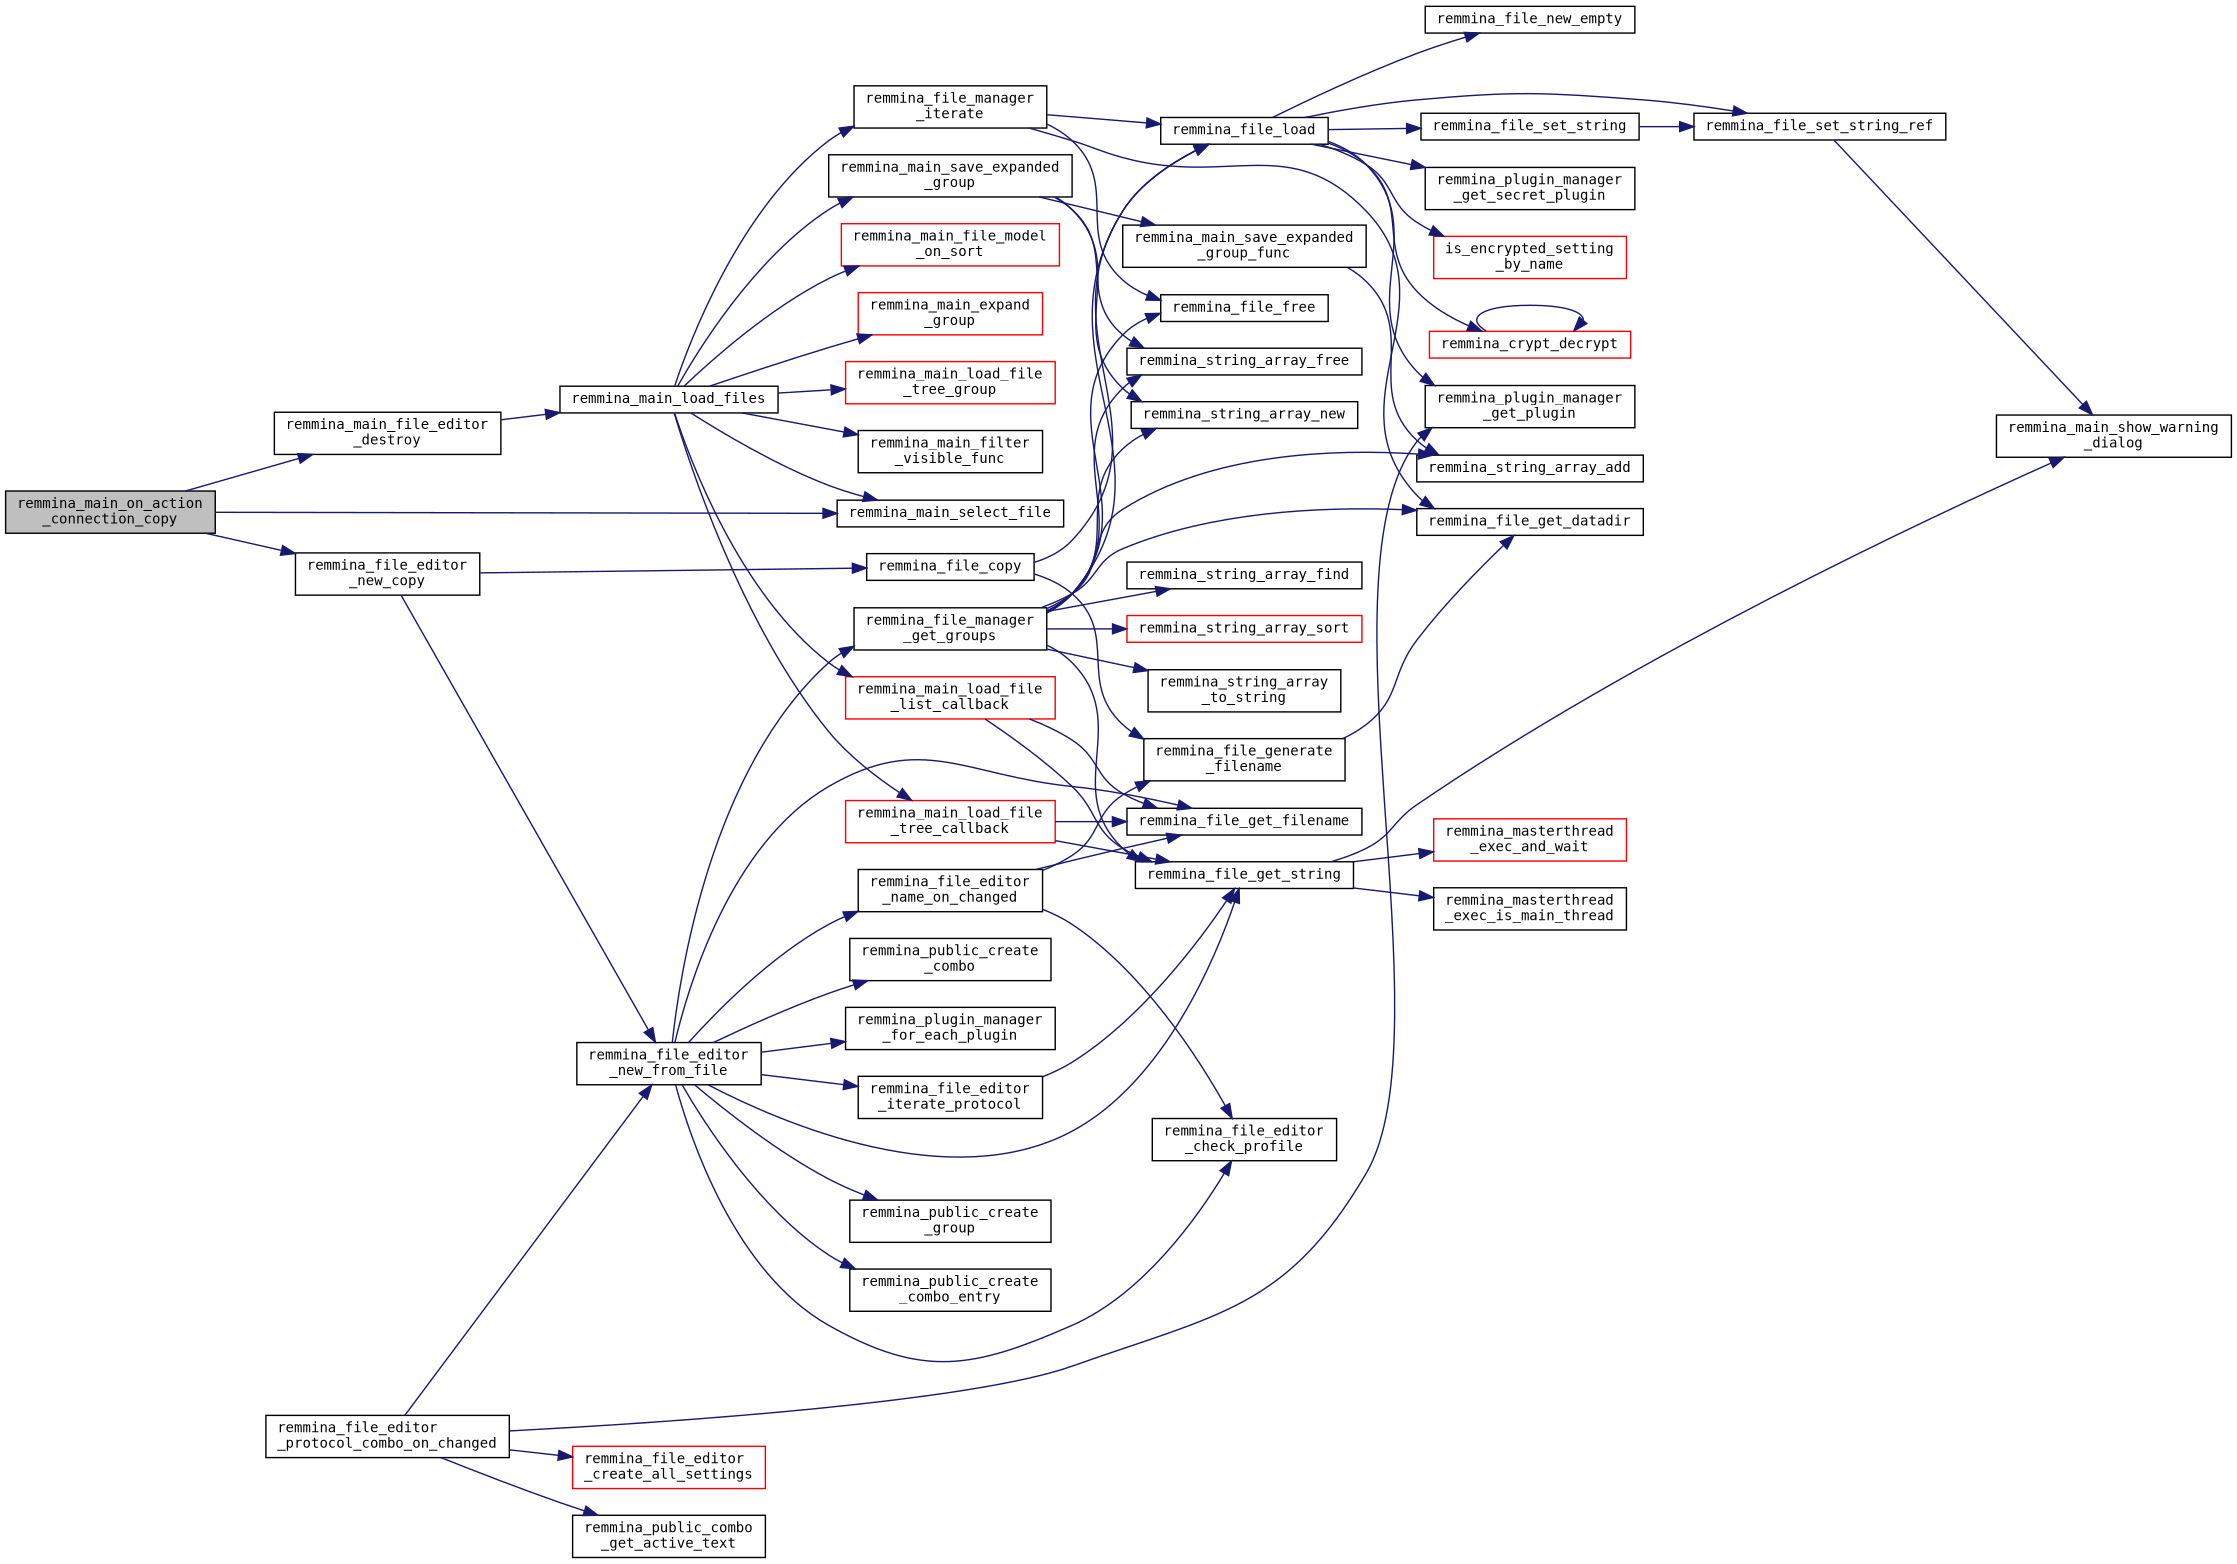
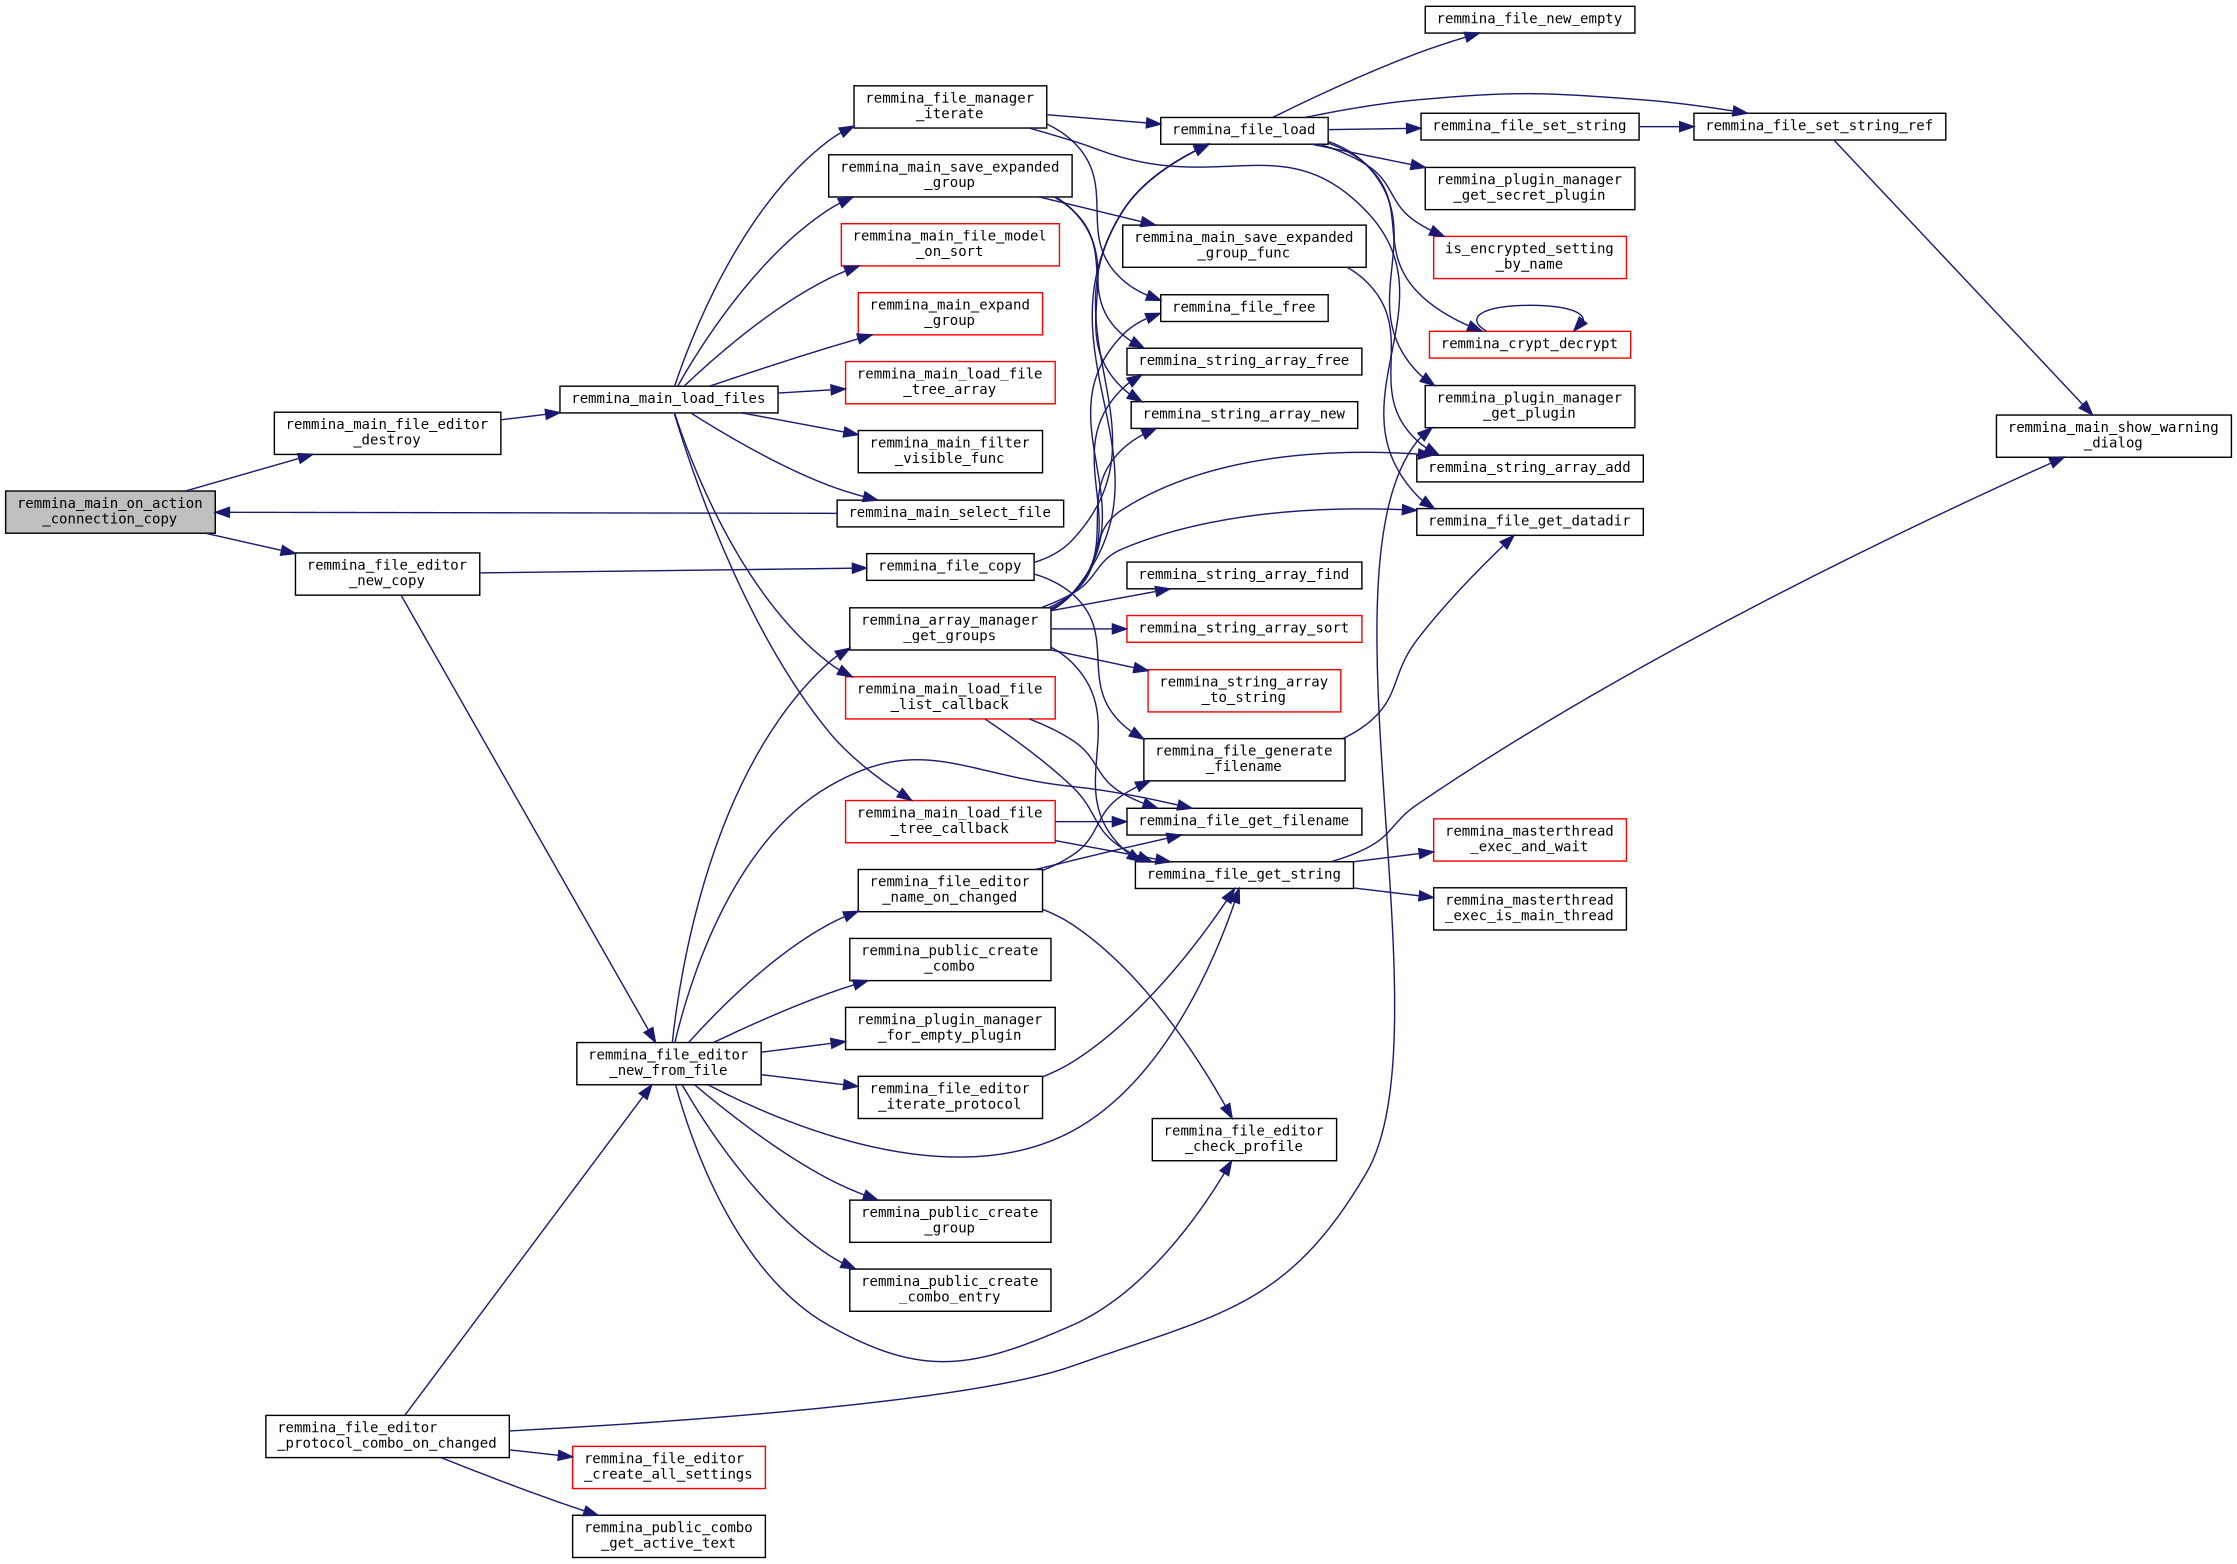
node "remmina_main_load_file _tree_group": label "remmina_main_load_file _tree_group" -> "remmina_main_load_file _tree_array"
edge "remmina_main_on_action _connection_copy" -> "remmina_main_select_file": reversed
node "remmina_file_manager _get_groups": label "remmina_file_manager _get_groups" -> "remmina_array_manager _get_groups"
node "remmina_string_array _to_string": color black -> red
node "remmina_plugin_manager _for_each_plugin": label "remmina_plugin_manager _for_each_plugin" -> "remmina_plugin_manager _for_empty_plugin"
